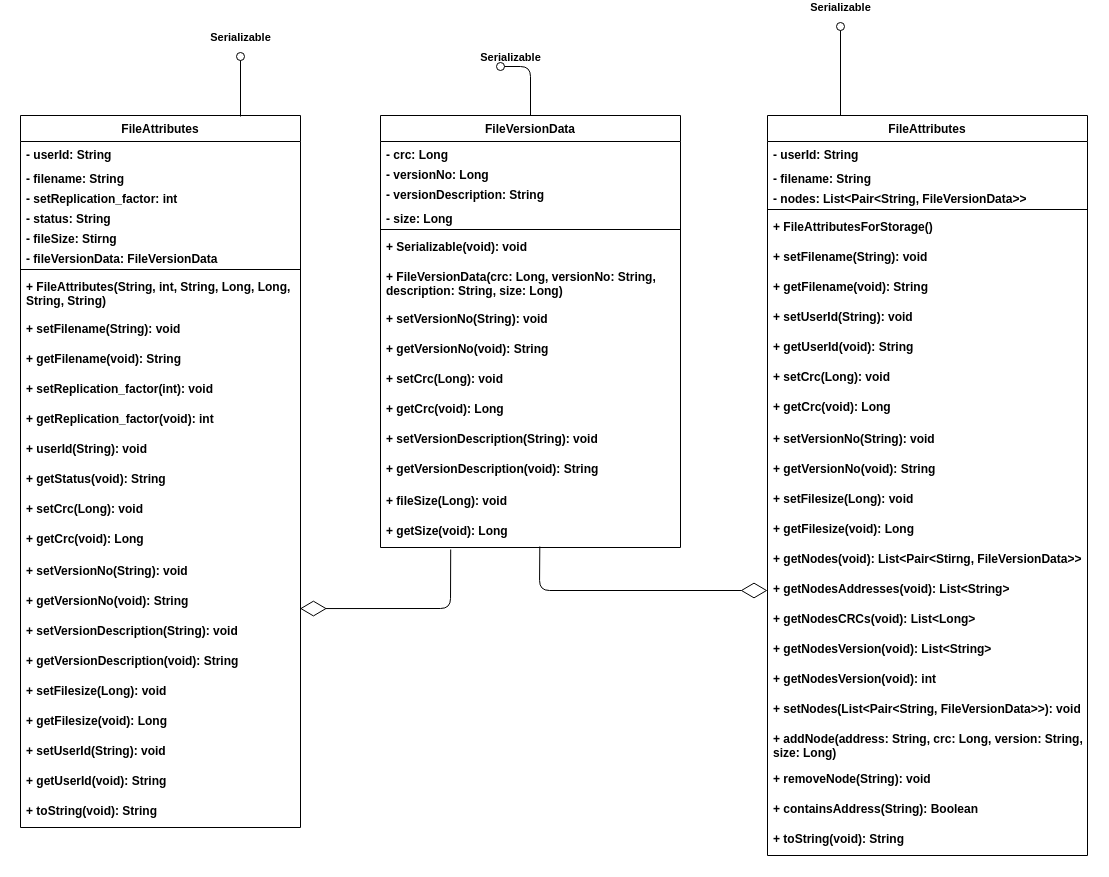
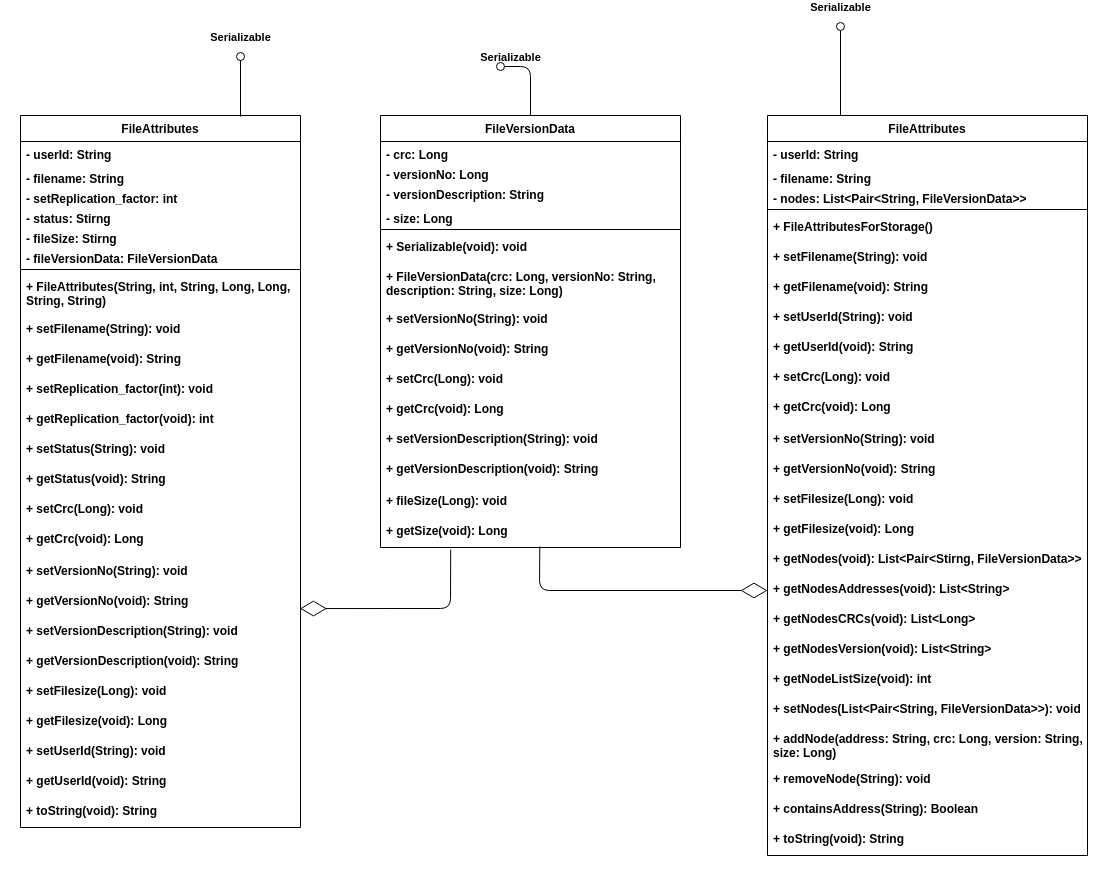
node "- status: String": label "- status: String" -> "- status: Stirng"
node "+ userId(String): void": label "+ userId(String): void" -> "+ setStatus(String): void"
node "+ getNodesVersion(void): int": label "+ getNodesVersion(void): int" -> "+ getNodeListSize(void): int"
